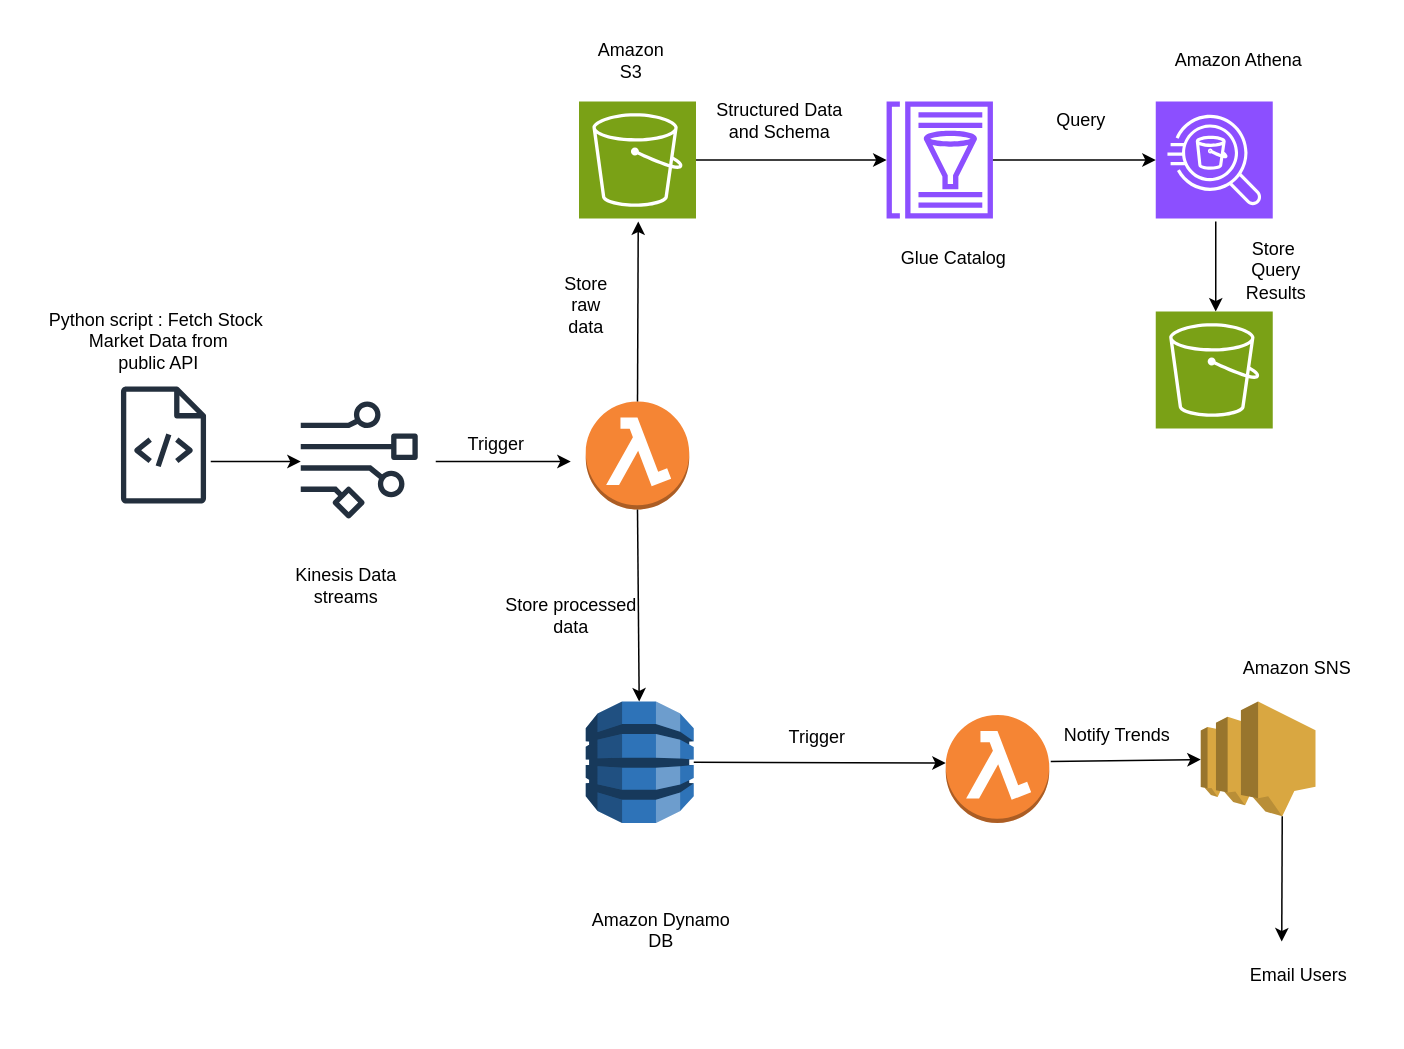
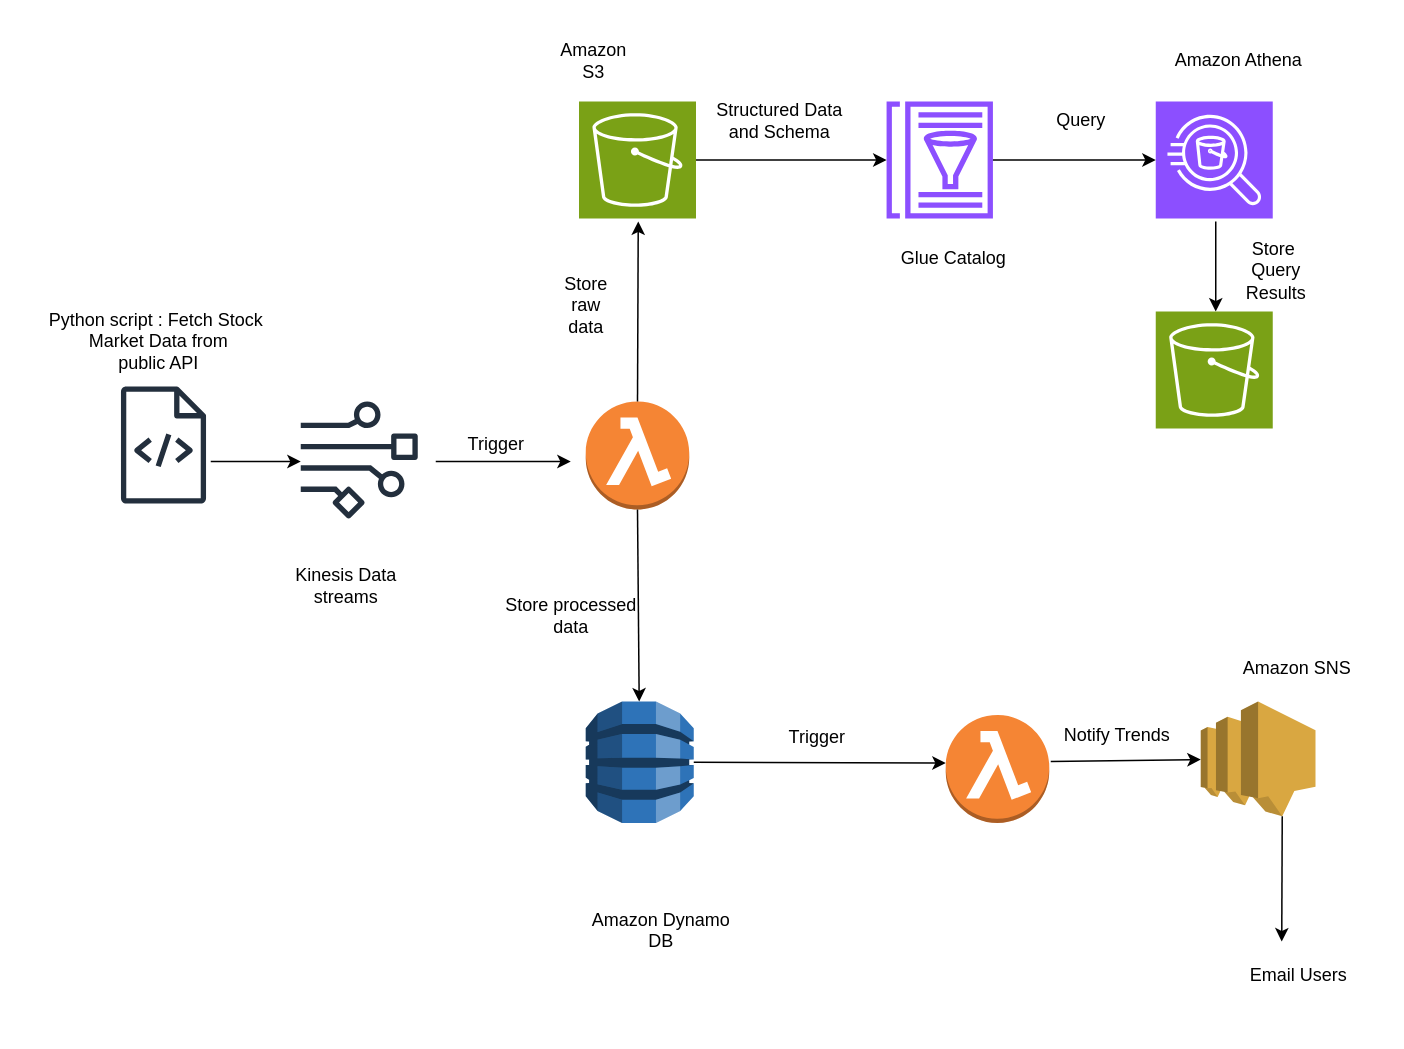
node "Amazon S3": moved (631, 61) -> (593, 61)
